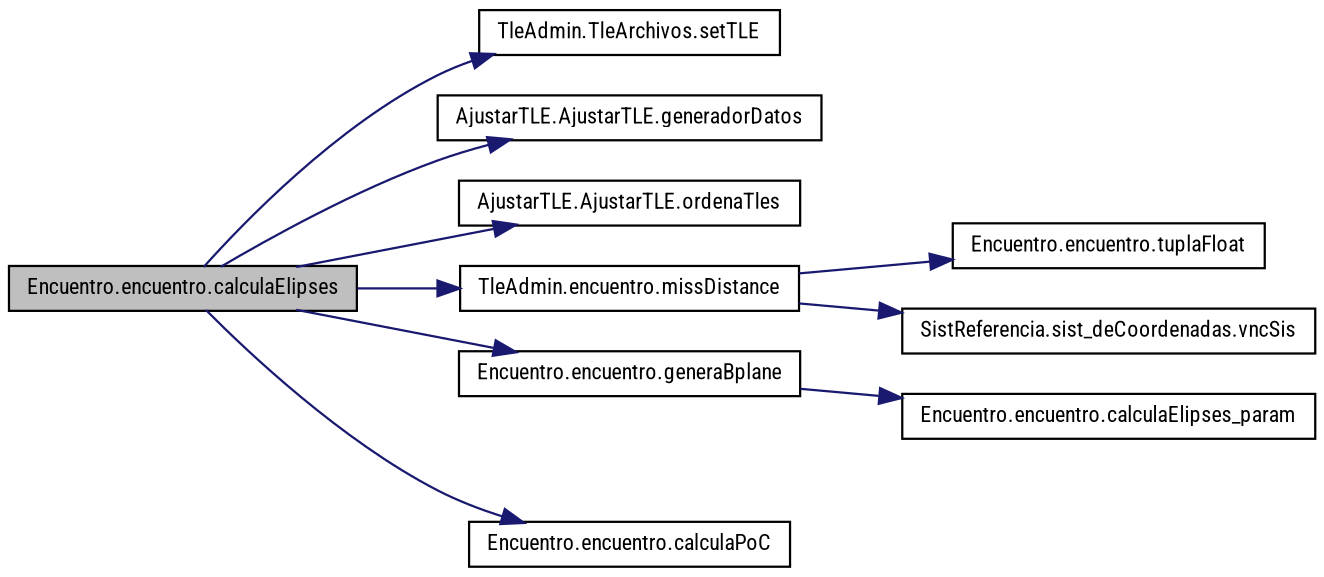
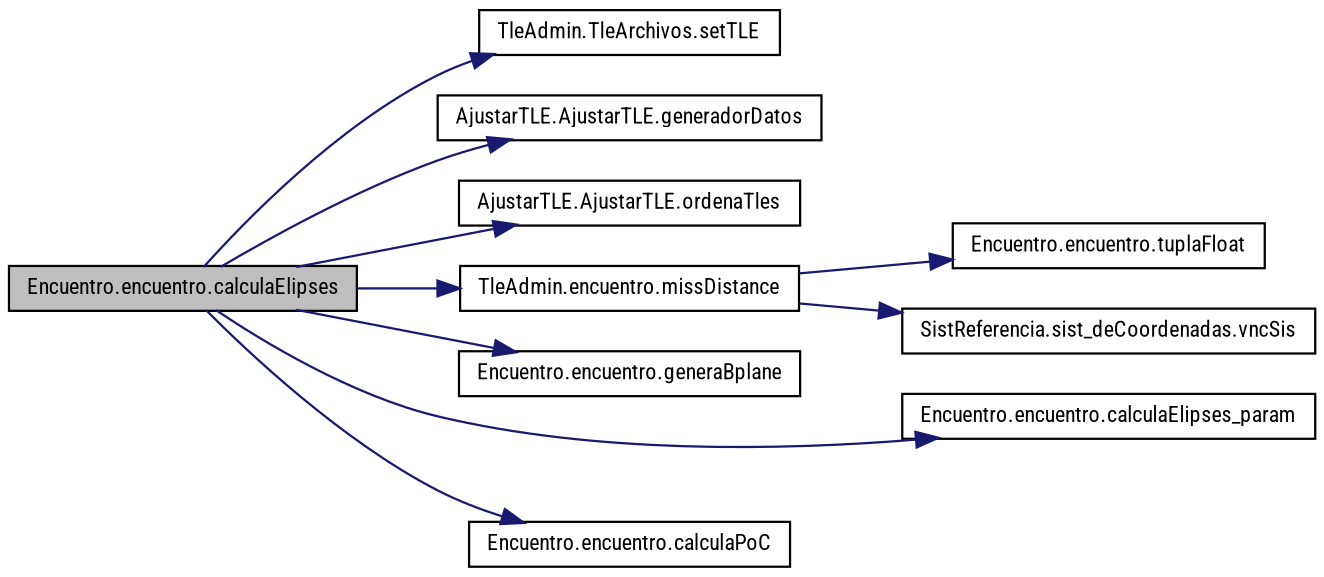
edge "Encuentro.encuentro.generaBplane" -> "Encuentro.encuentro.calculaElipses_param": now "Encuentro.encuentro.calculaElipses" -> "Encuentro.encuentro.calculaElipses_param"
